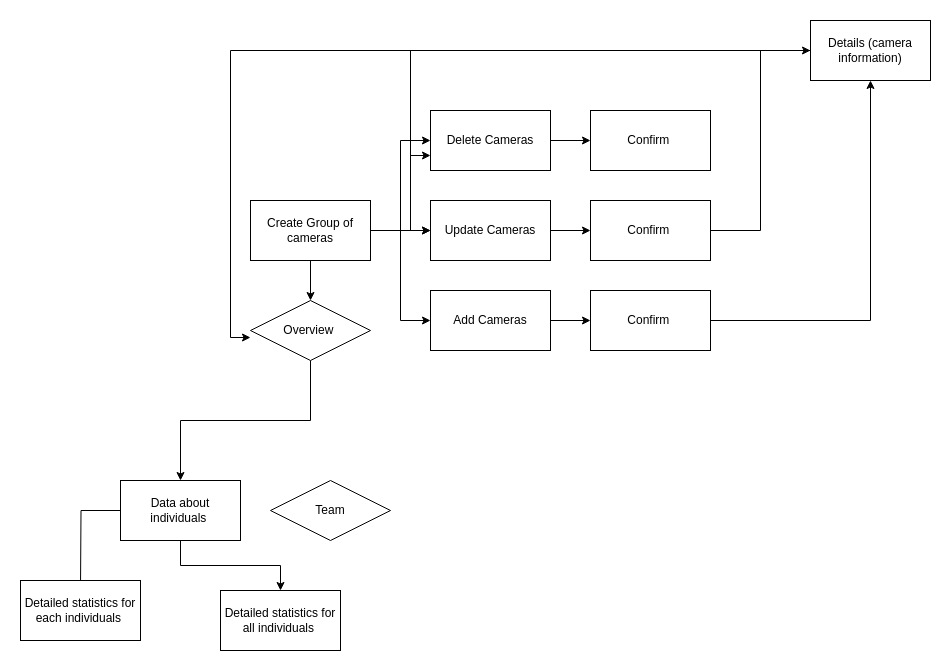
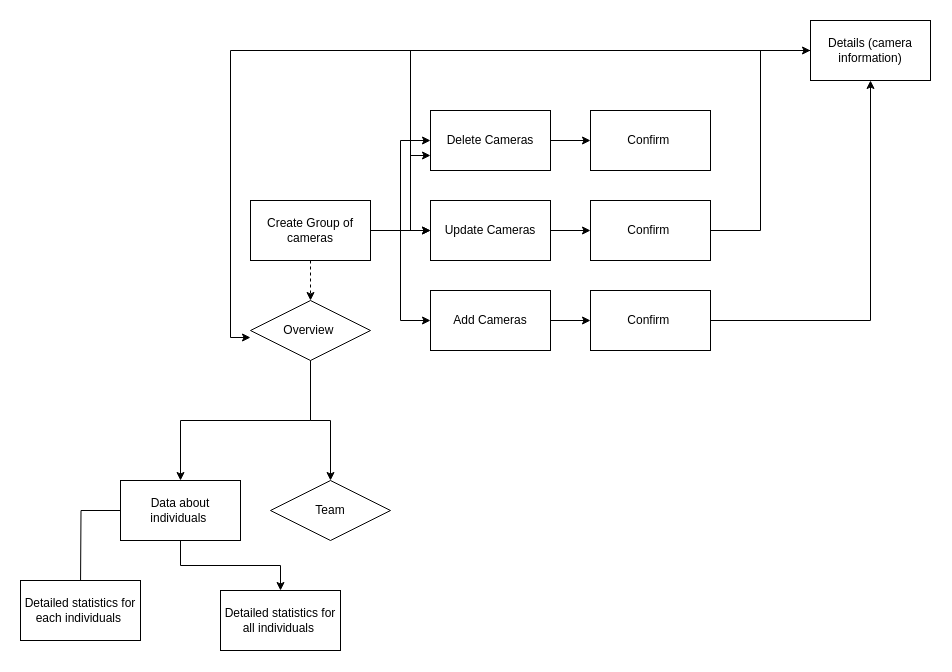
edge "Create Group of cameras" -> "Overview": style solid -> dashed
edge "Overview" -> "Team": added
